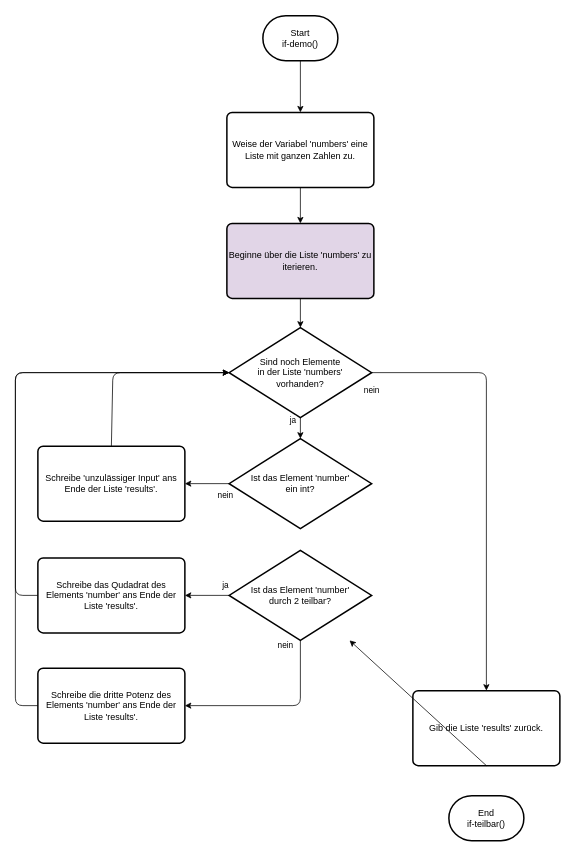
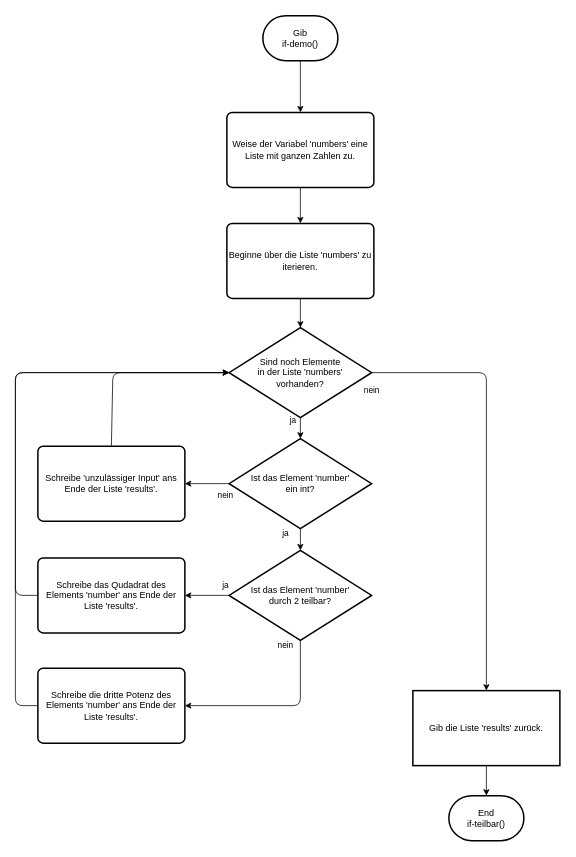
node "Start if-demo()": label "Start if-demo()" -> "Gib if-demo()"
node "Beginne über die Liste 'numbers' zu iterieren.": fillcolor #e1d5e7 -> #ffffff
edge "Ist das Element 'number' ein int?" -> "Ist das Element 'number' durch 2 teilbar?": added, label "ja"
edge "Gib die Liste 'results' zurück." -> "Ist das Element 'number' durch 2 teilbar?": now "Gib die Liste 'results' zurück." -> "End if-teilbar()"
node "Gib die Liste 'results' zurück.": shape rounded rectangle -> rectangle
